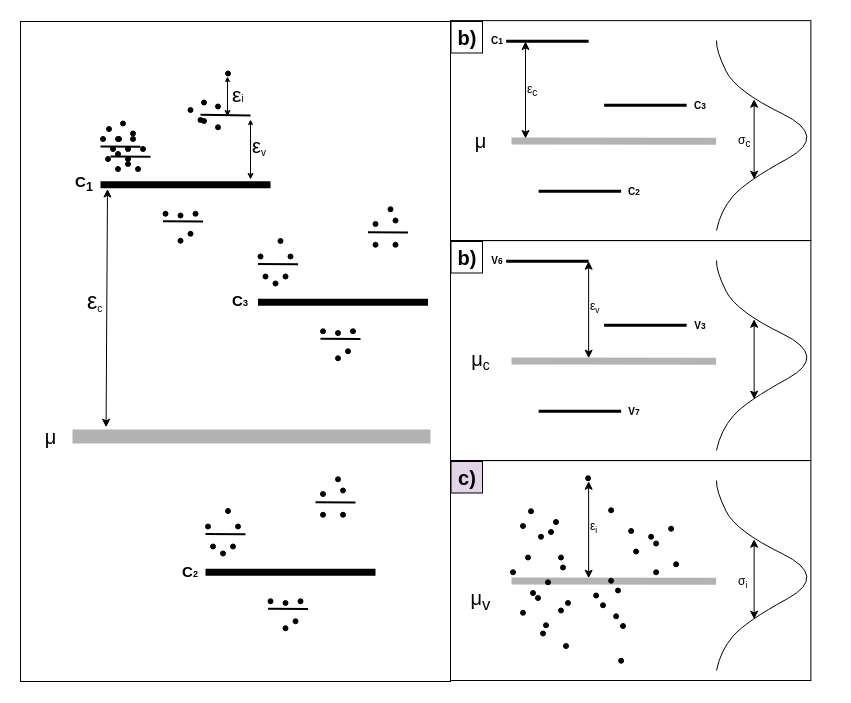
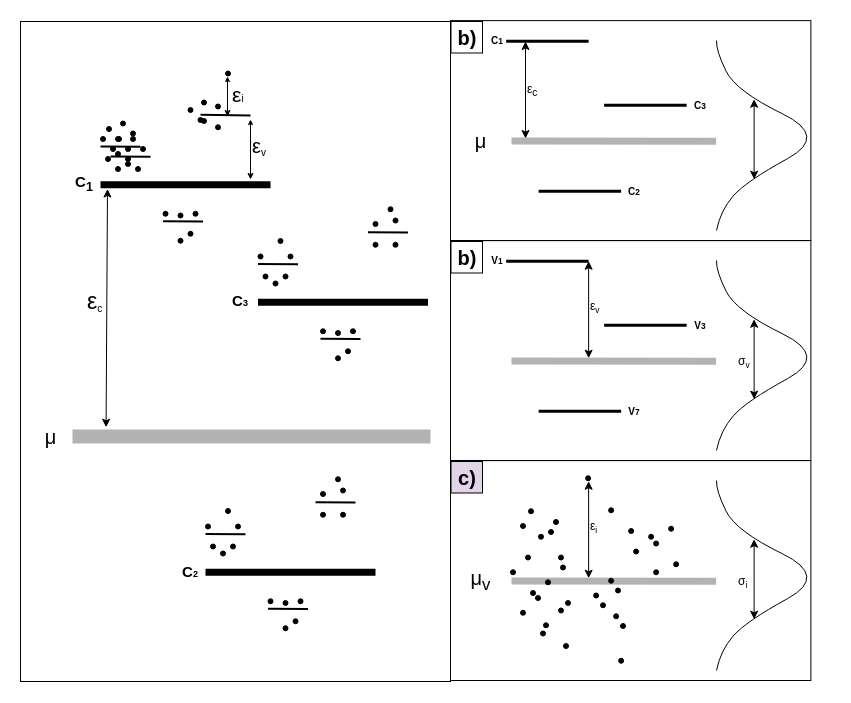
node "σc": removed
node "V6": label "V6" -> "V1"
node "μc": removed
node "σv": added
node "μv": moved (481, 601) -> (481, 581)
